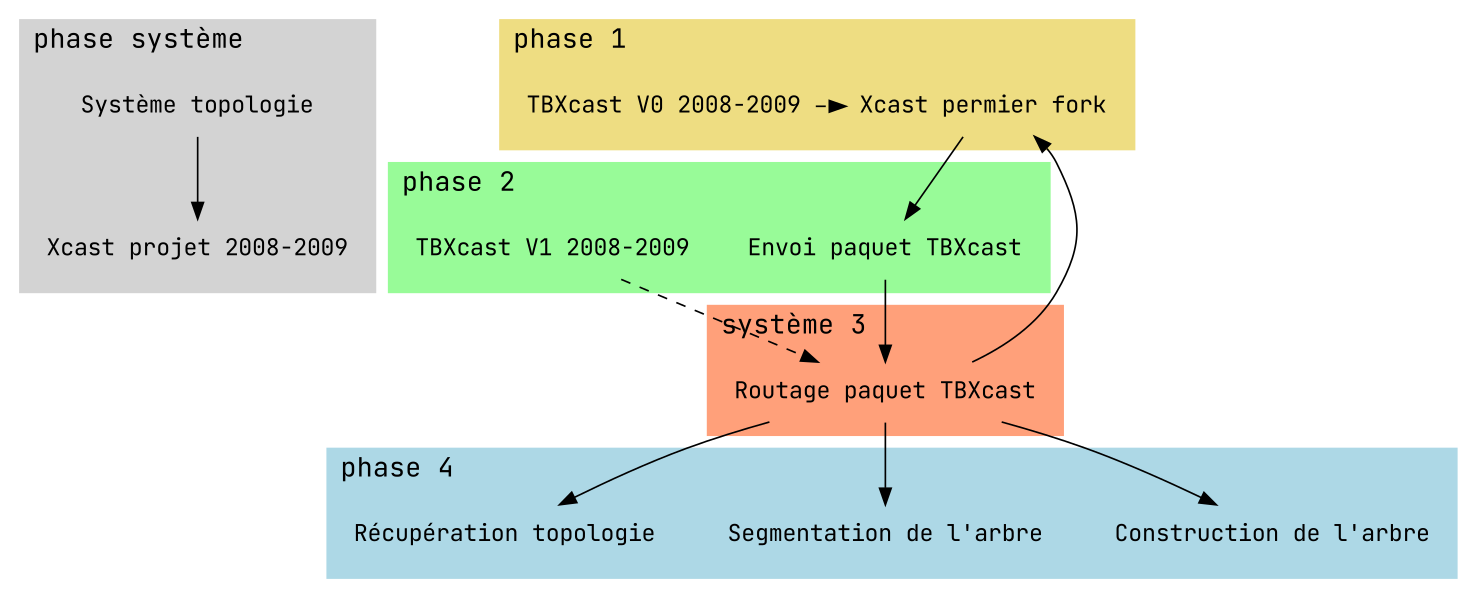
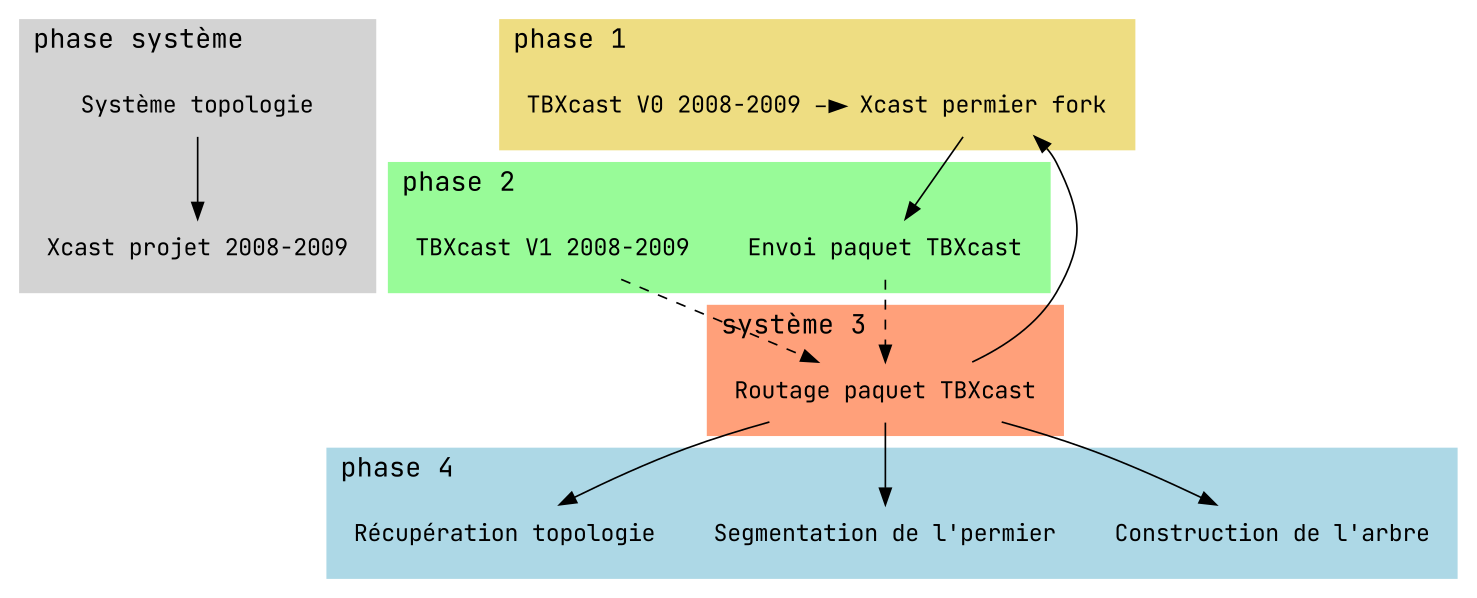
edge "Envoi paquet TBXcast" -> "Routage paquet TBXcast": style solid -> dashed
node "Segmentation de l'arbre": label "Segmentation de l'arbre" -> "Segmentation de l'permier"
